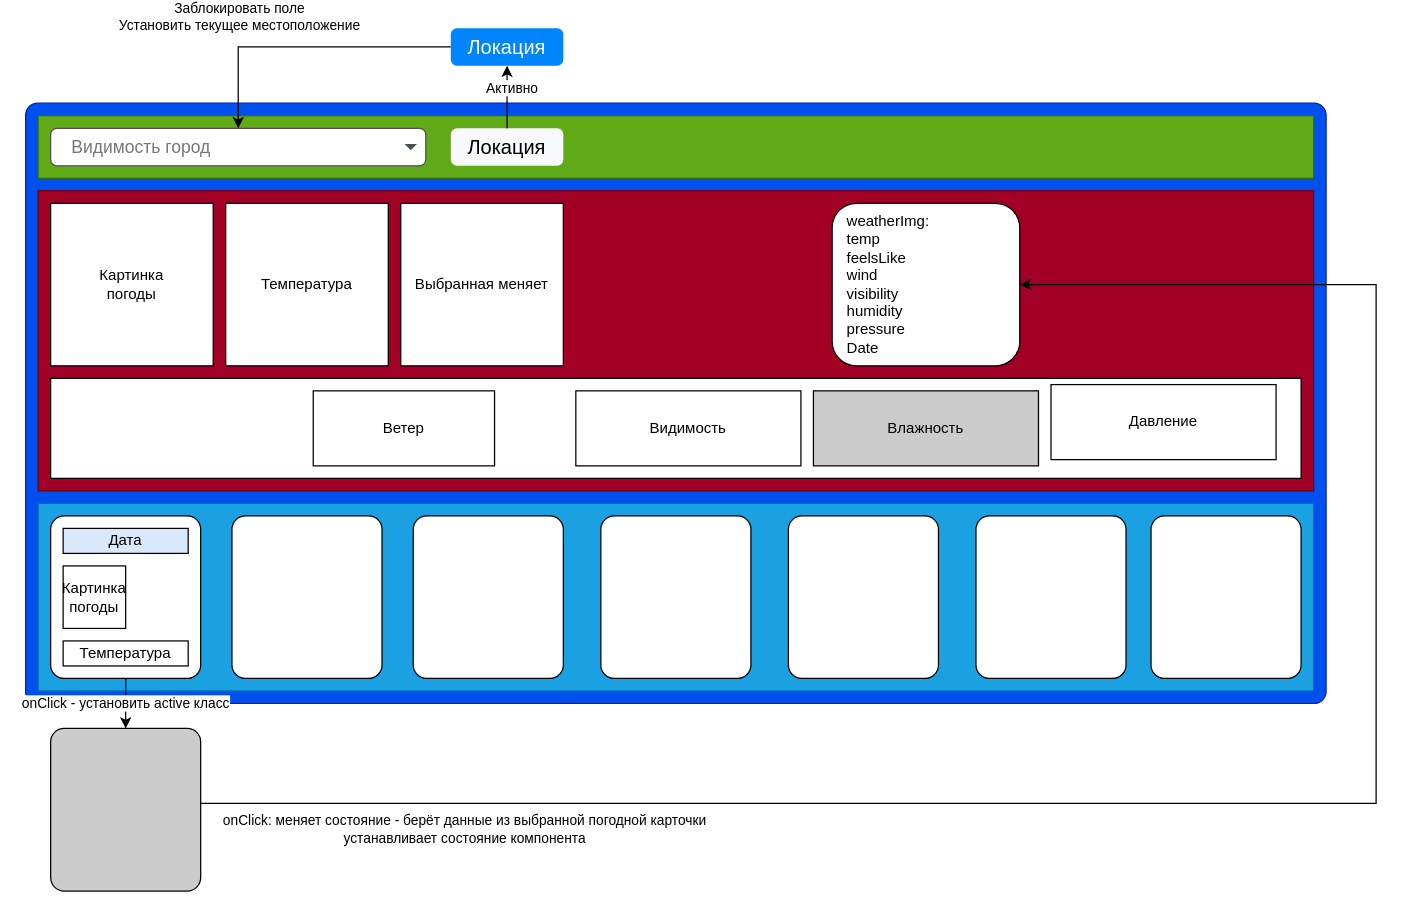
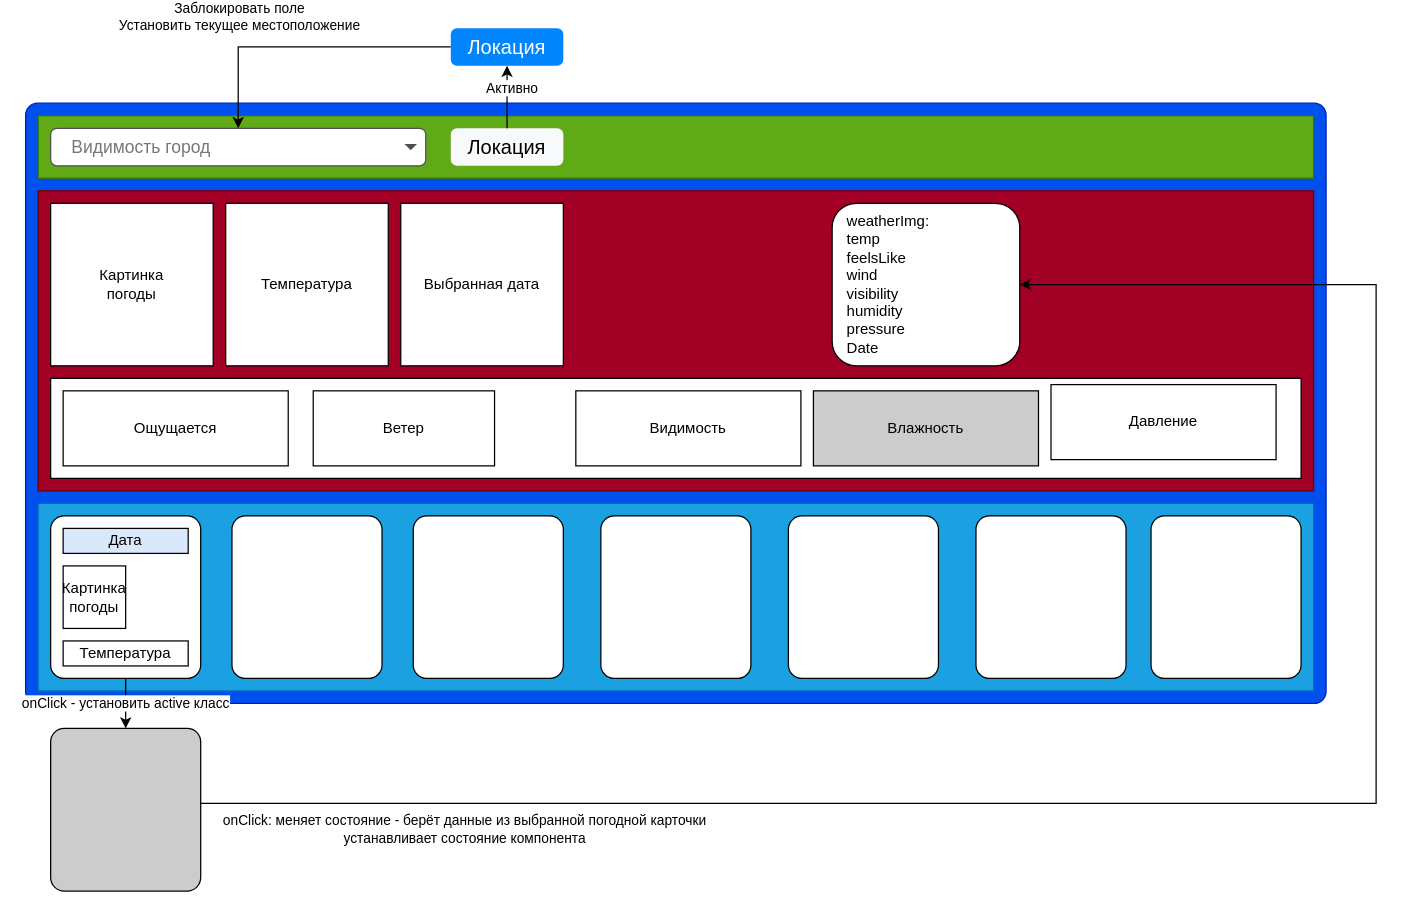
node "Выбранная меняет": label "Выбранная меняет" -> "Выбранная дата"
node "Ощущается": added
